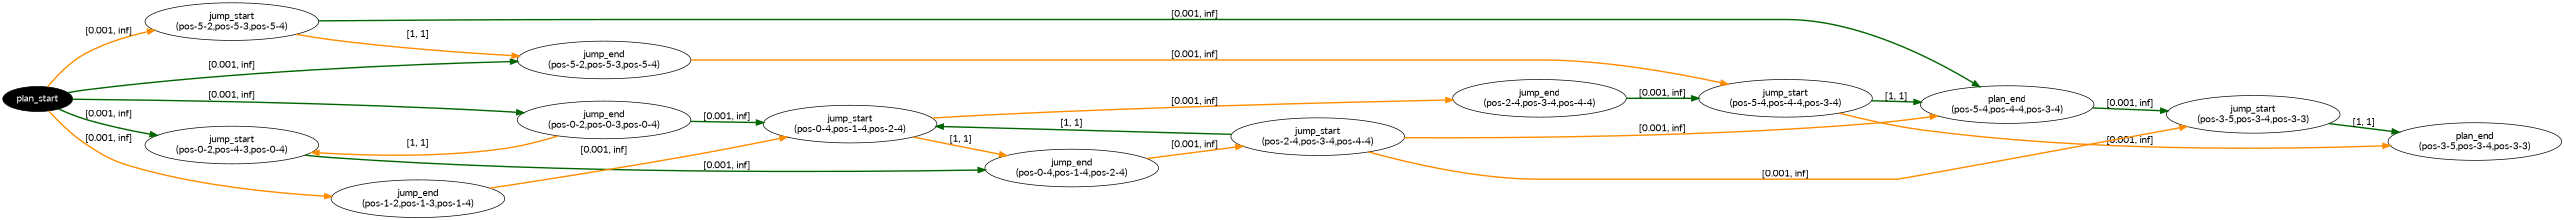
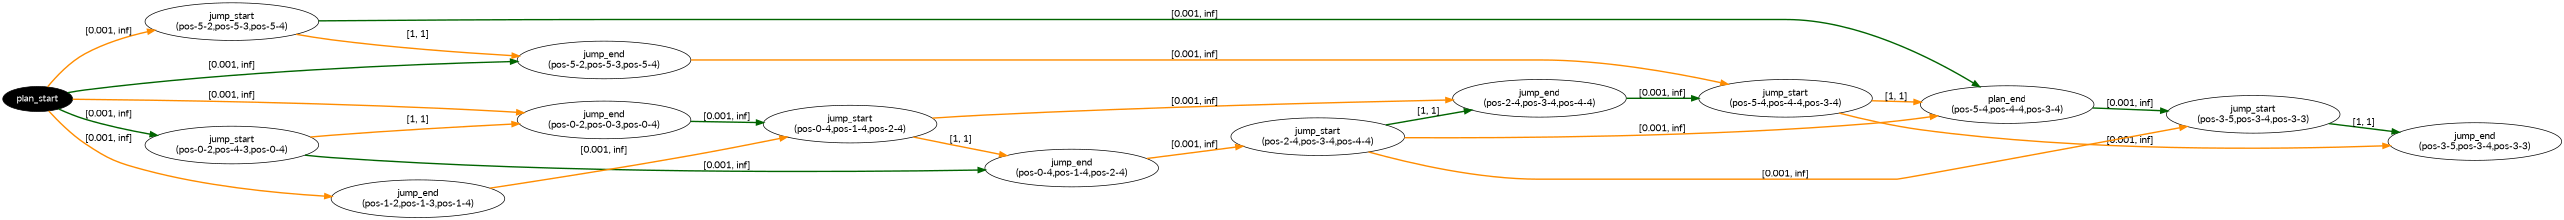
edge "jump_start (pos-5-4,pos-4-4,pos-3-4)" -> "plan_end (pos-5-4,pos-4-4,pos-3-4)": color darkgreen -> darkorange
edge "plan_start" -> "jump_end (pos-0-2,pos-0-3,pos-0-4)": color darkgreen -> darkorange
edge "jump_start (pos-2-4,pos-3-4,pos-4-4)" -> "jump_start (pos-0-4,pos-1-4,pos-2-4)": now "jump_start (pos-2-4,pos-3-4,pos-4-4)" -> "jump_end (pos-2-4,pos-3-4,pos-4-4)"
node "plan_end (pos-3-5,pos-3-4,pos-3-3)": label "plan_end (pos-3-5,pos-3-4,pos-3-3)" -> "jump_end (pos-3-5,pos-3-4,pos-3-3)"
edge "jump_end (pos-0-2,pos-0-3,pos-0-4)" -> "jump_start (pos-0-2,pos-4-3,pos-0-4)": reversed
